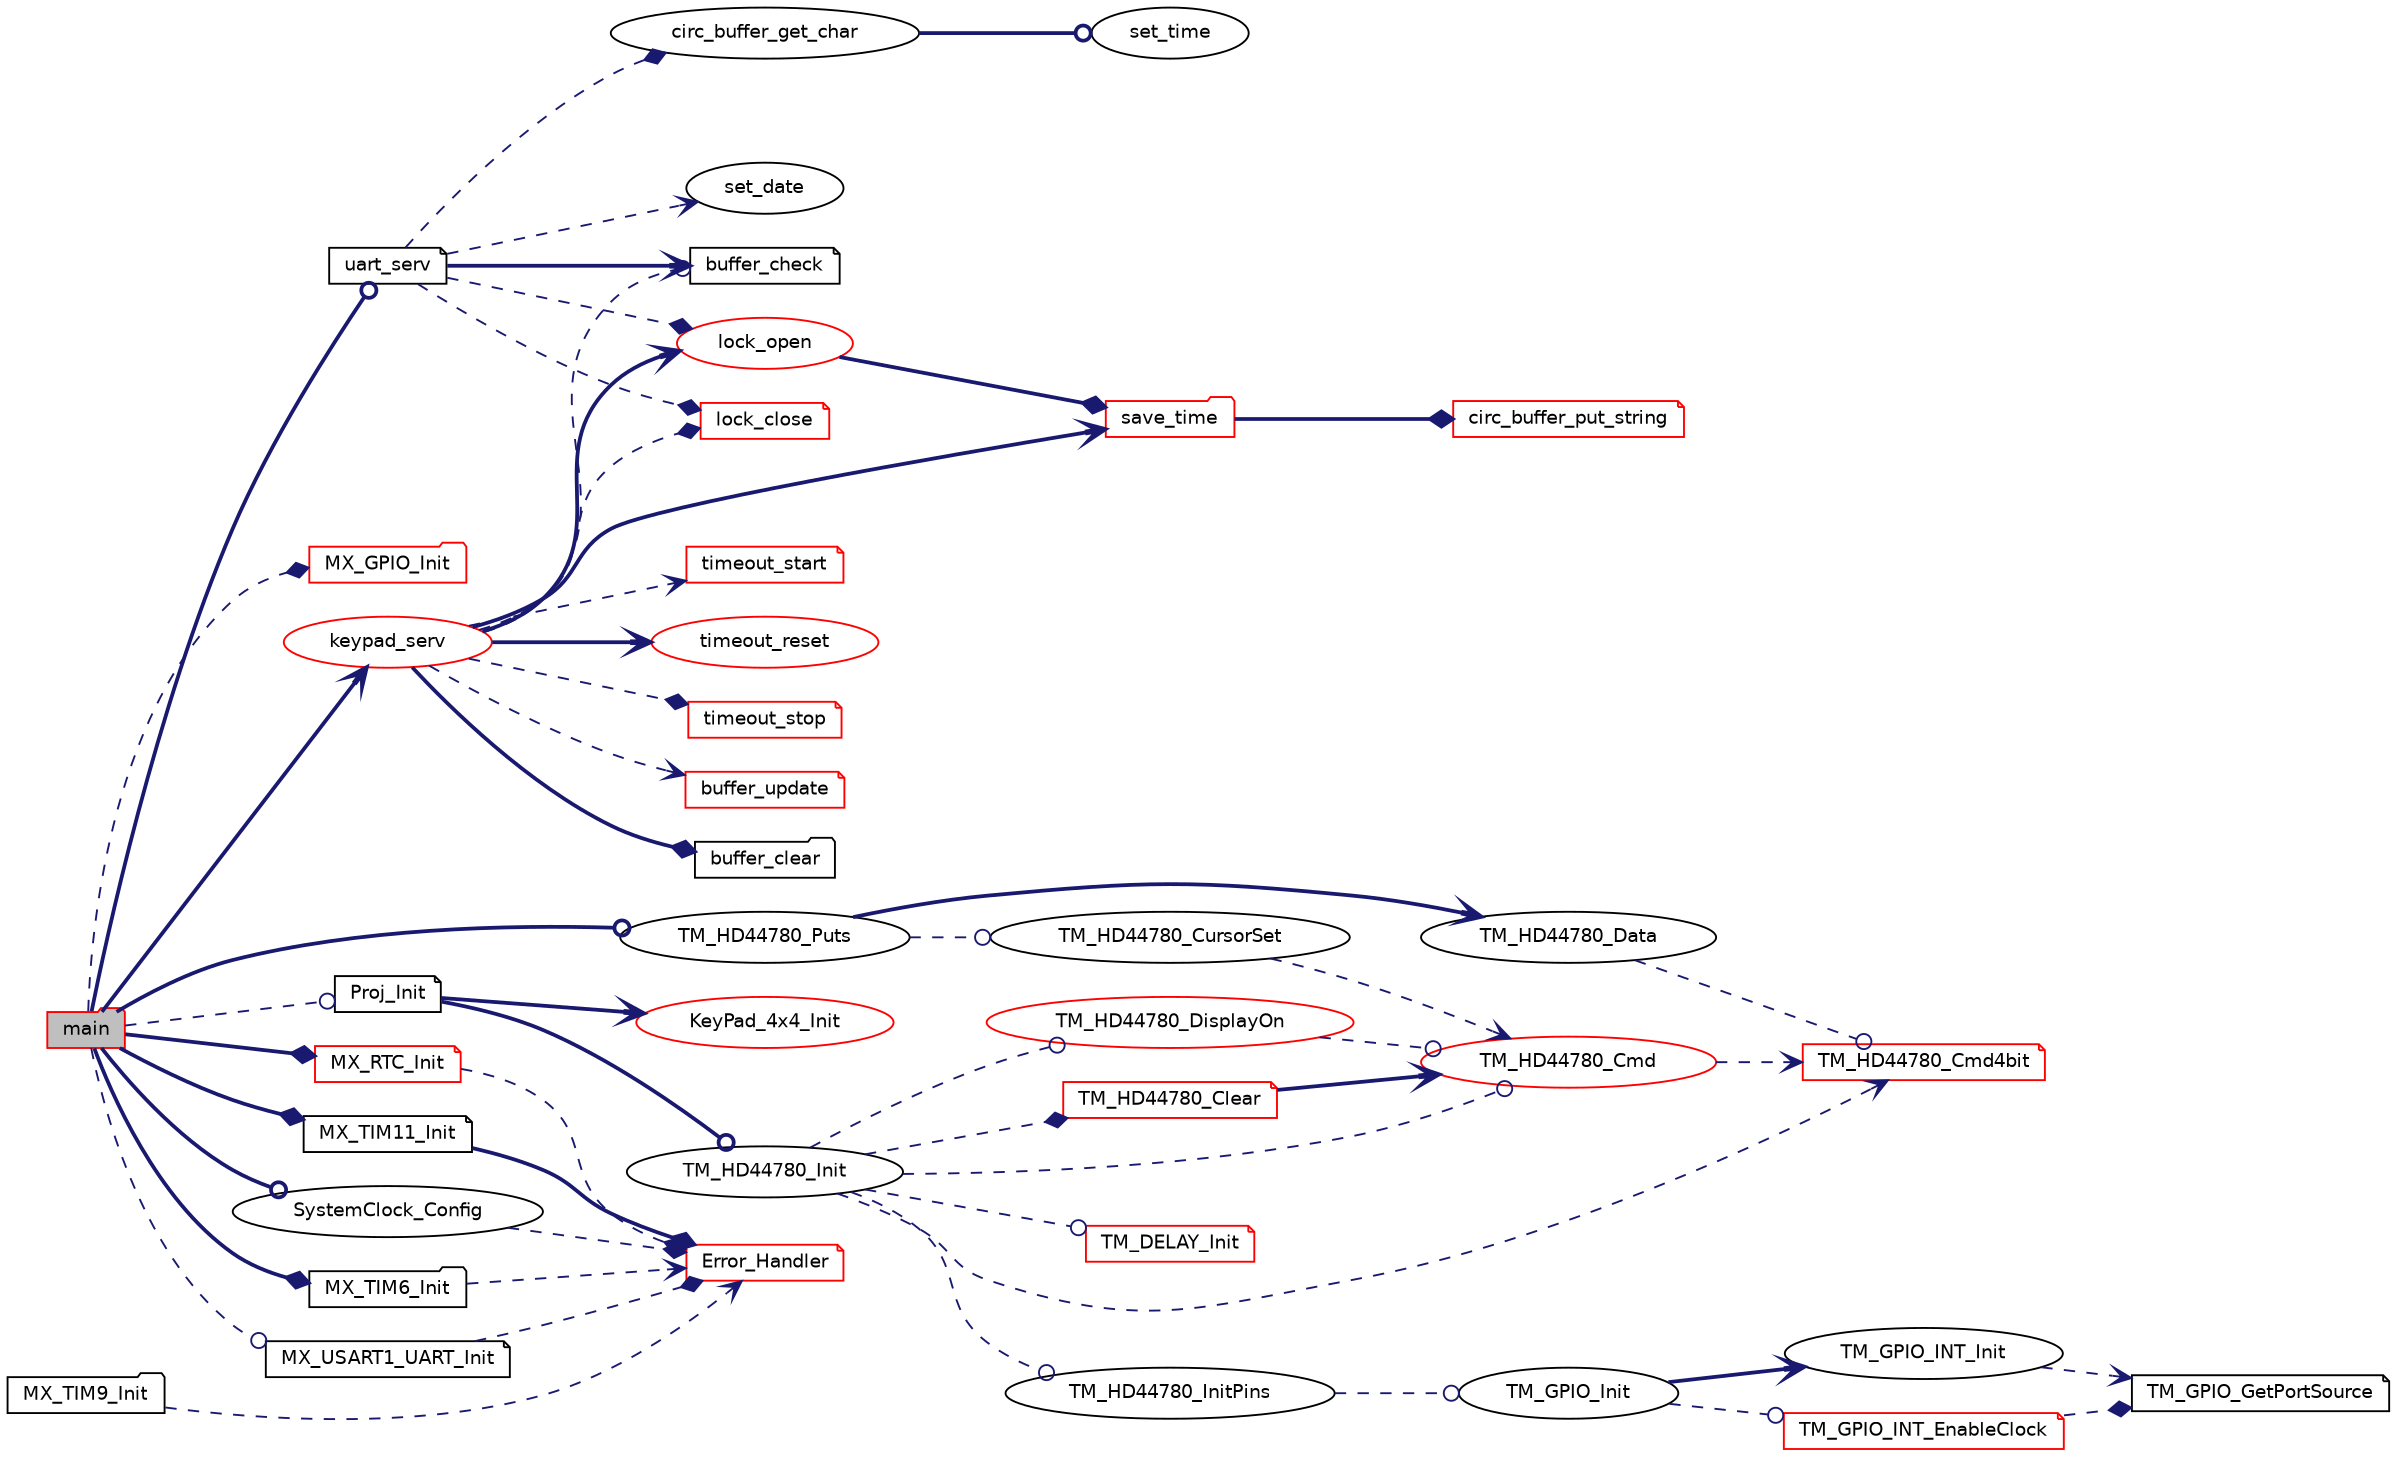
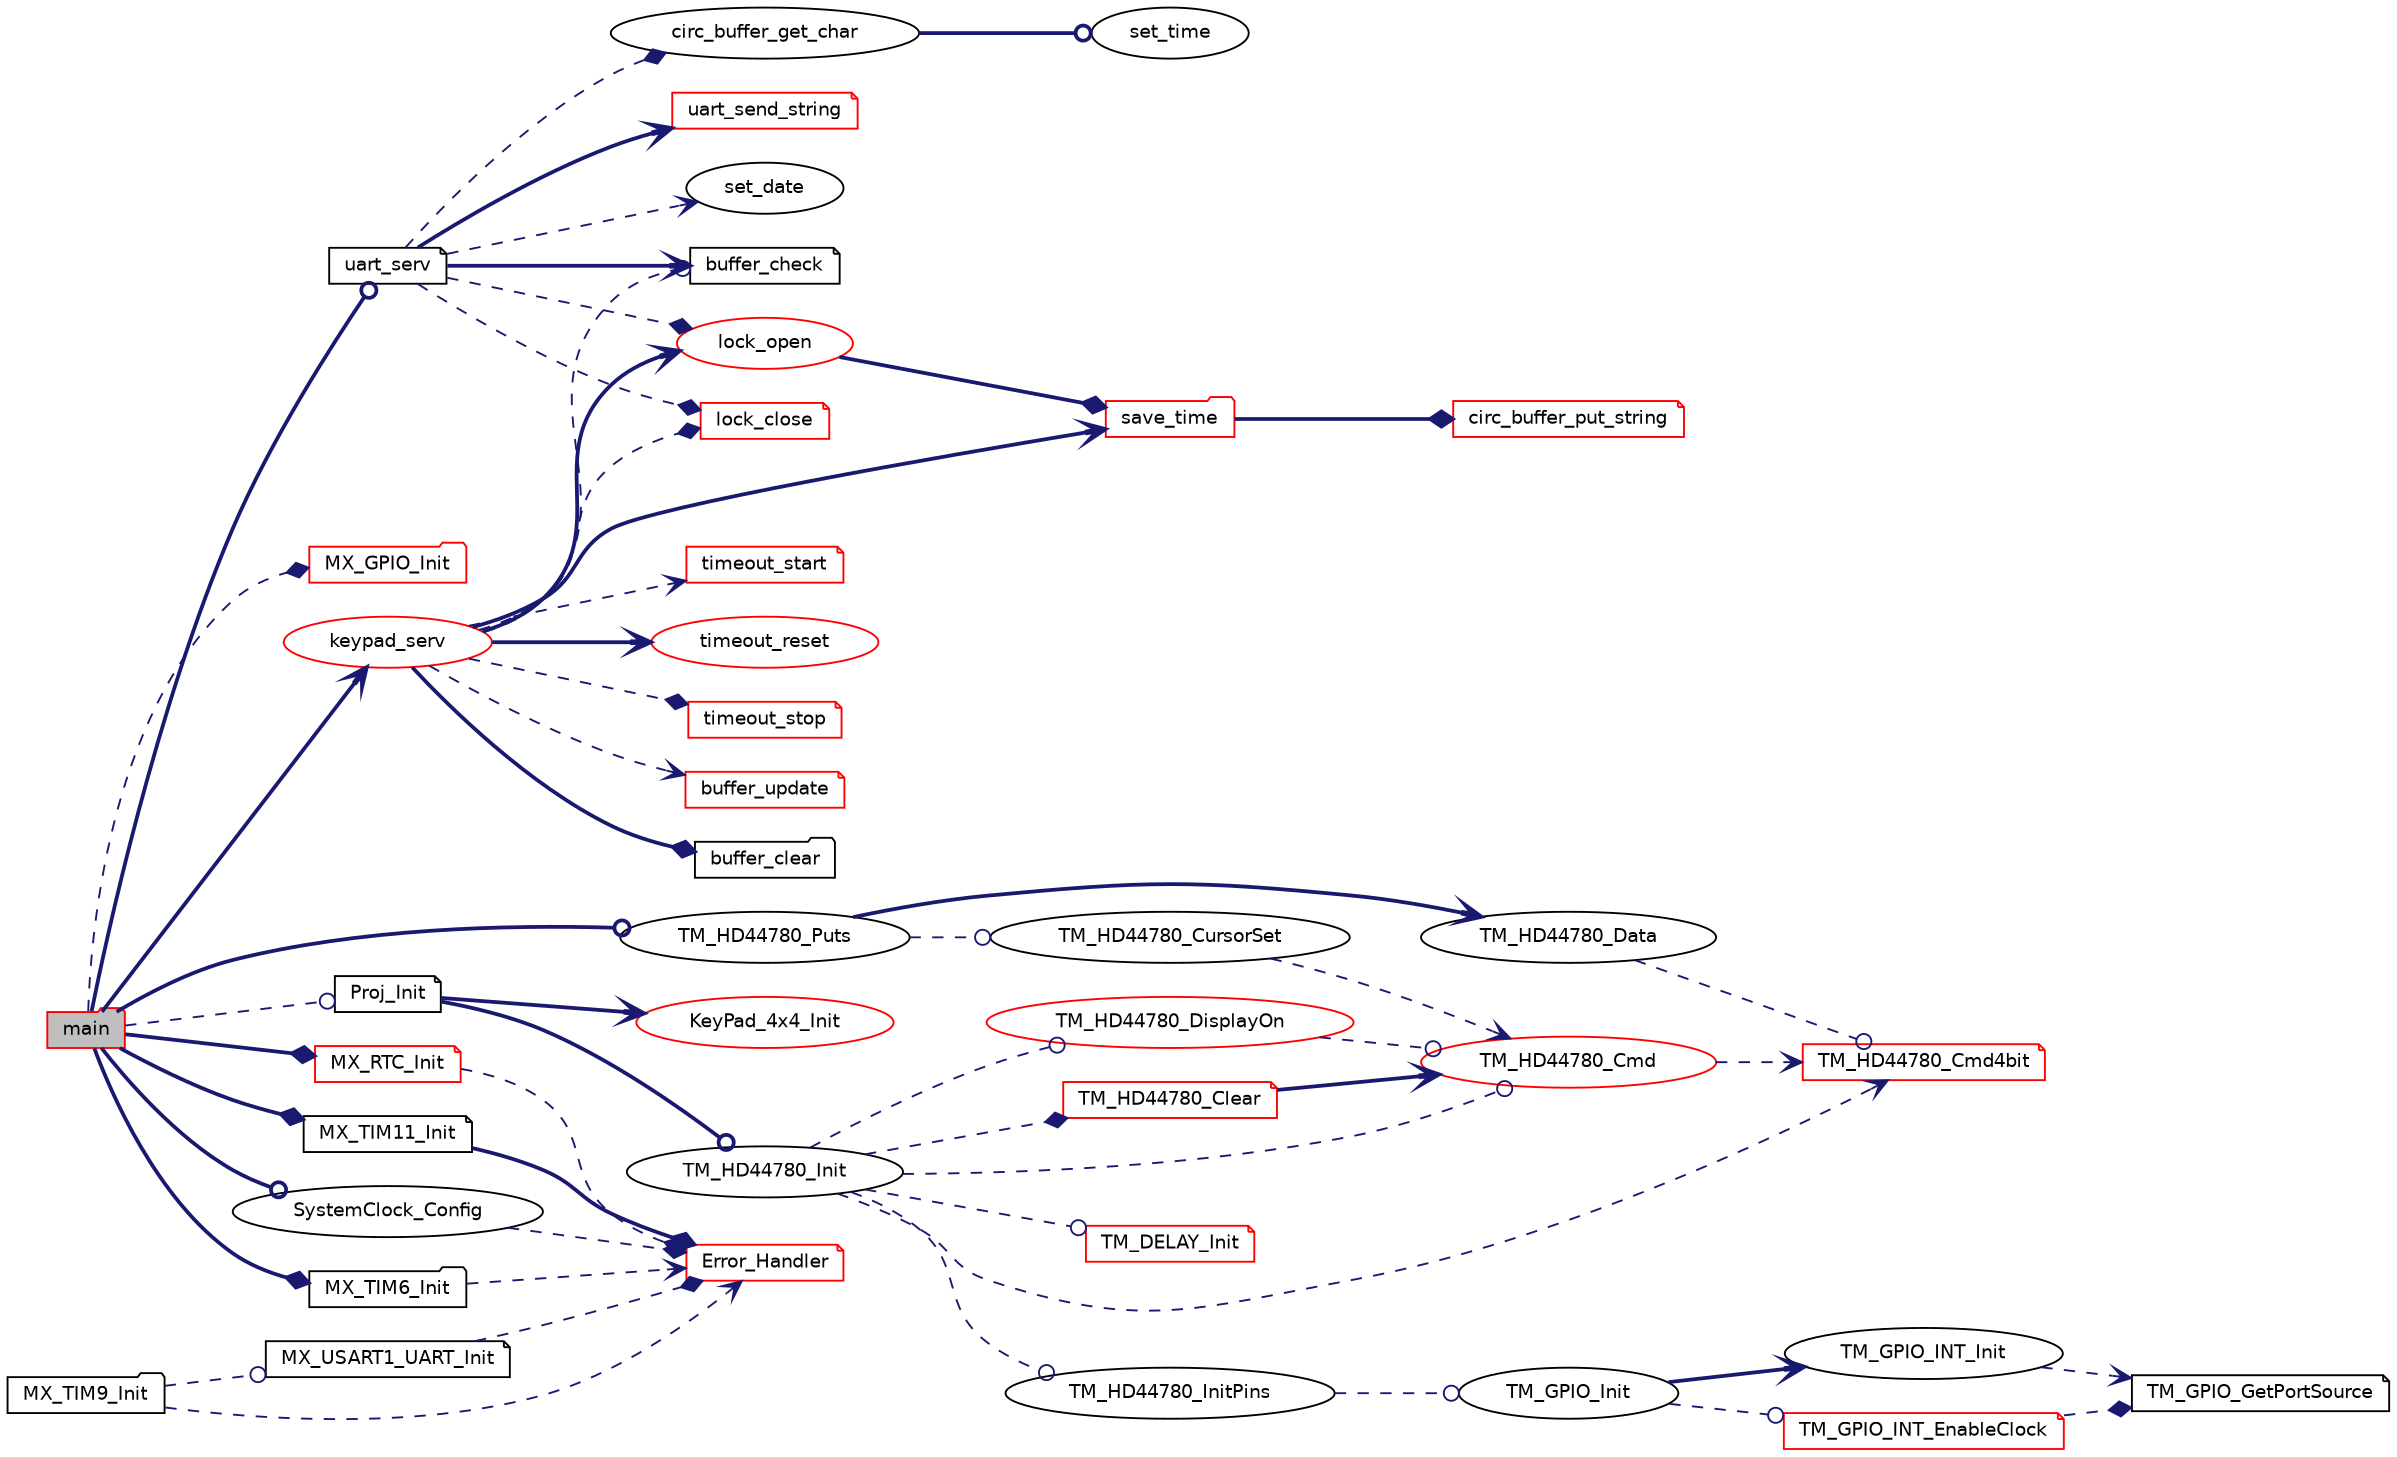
node "uart_send_string": added
edge "main" -> "MX_USART1_UART_Init": now "MX_TIM9_Init" -> "MX_USART1_UART_Init"
